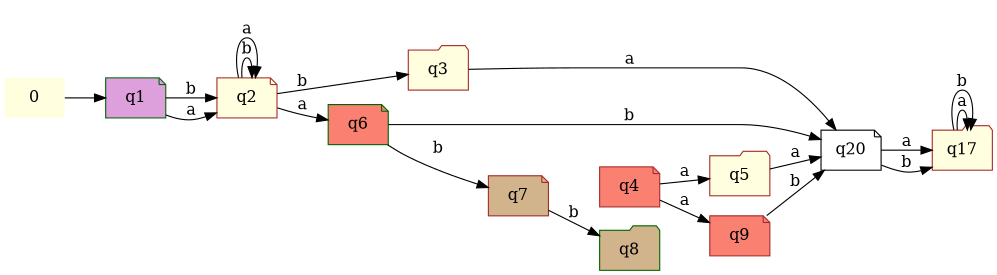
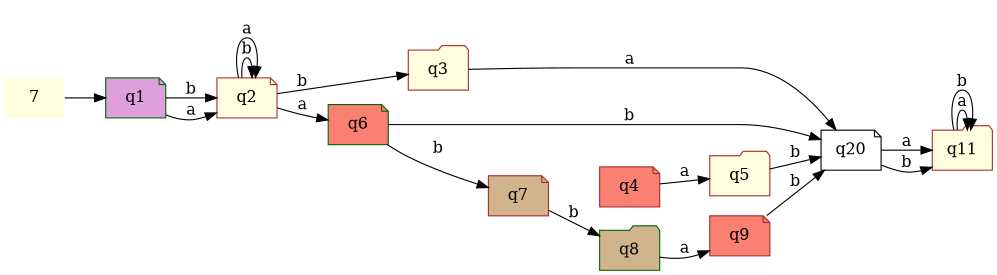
node "0": label "0" -> "7"
node "q17": label "q17" -> "q11"
edge "q5" -> "q20": label "a" -> "b"
edge "q4" -> "q9": now "q8" -> "q9"
